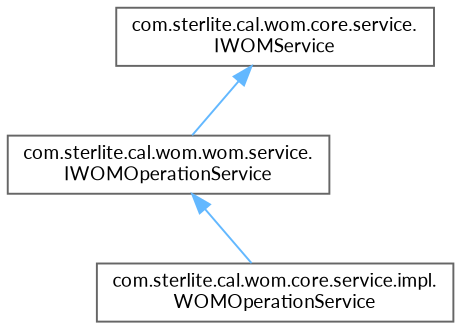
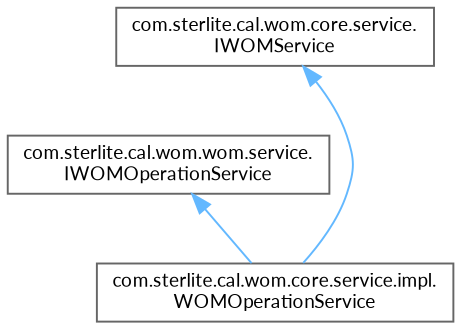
edge "com.sterlite.cal.wom.wom.service. IWOMOperationService" -> "com.sterlite.cal.wom.core.service. IWOMService": now "com.sterlite.cal.wom.core.service.impl. WOMOperationService" -> "com.sterlite.cal.wom.core.service. IWOMService"
